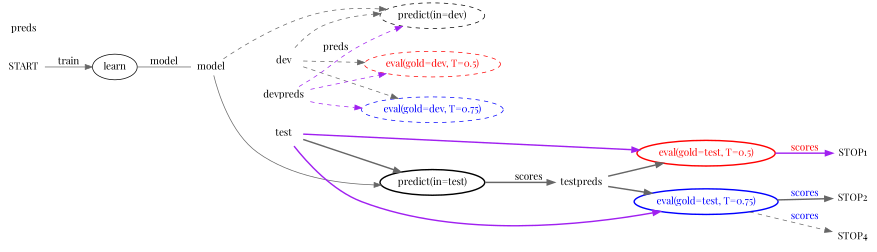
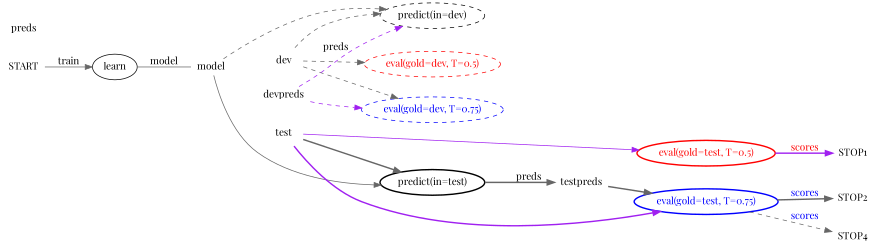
edge "devpreds" -> "eval(gold=dev, T=0.5)": removed
edge "test" -> "eval(gold=test, T=0.5)": style bold -> solid
edge "testpreds" -> "eval(gold=test, T=0.5)": removed
edge "predict(in=test)" -> "testpreds": label "scores" -> "preds"
